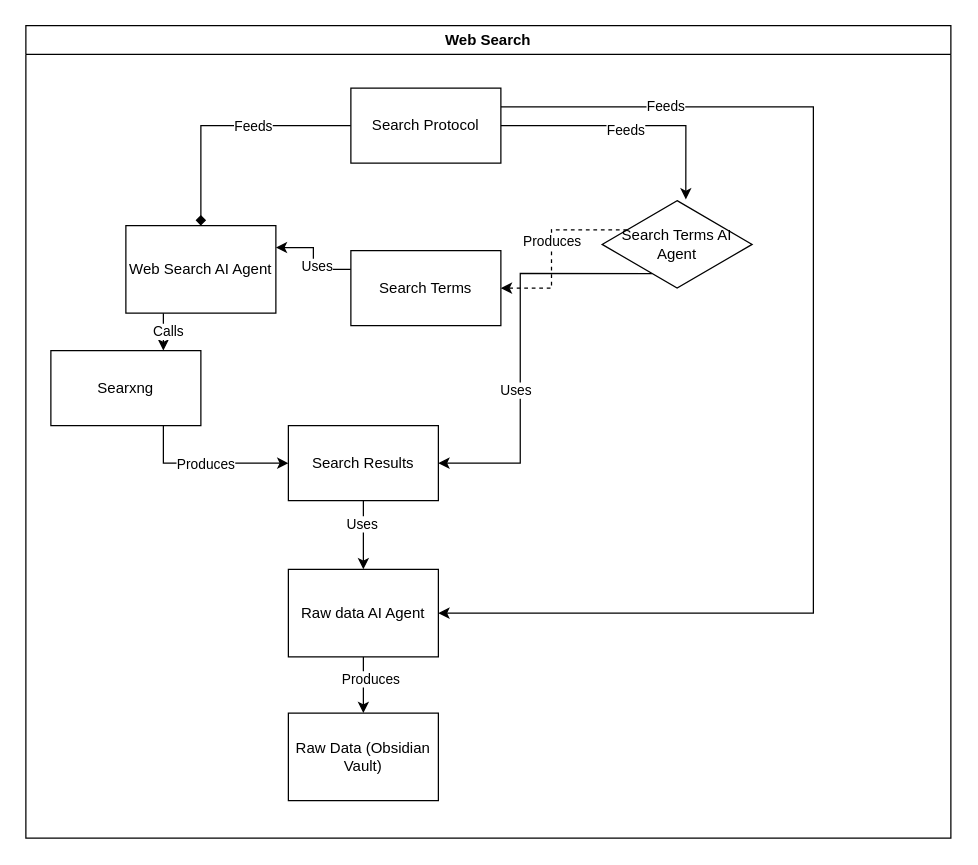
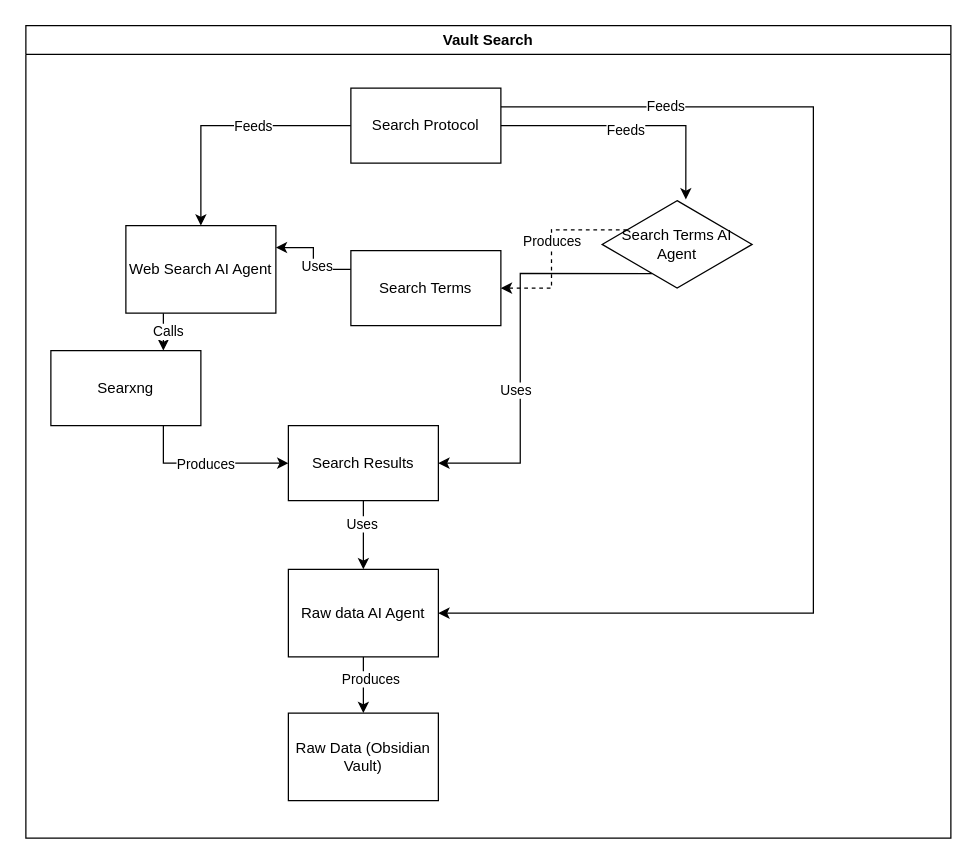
node "Web Search": label "Web Search" -> "Vault Search"
edge "Search Protocol" -> "Web Search AI Agent": arrowhead diamond -> classic
